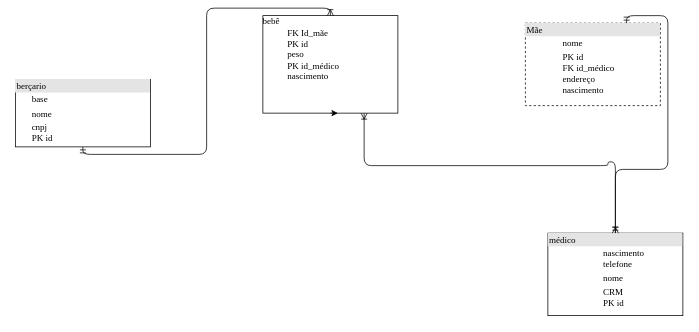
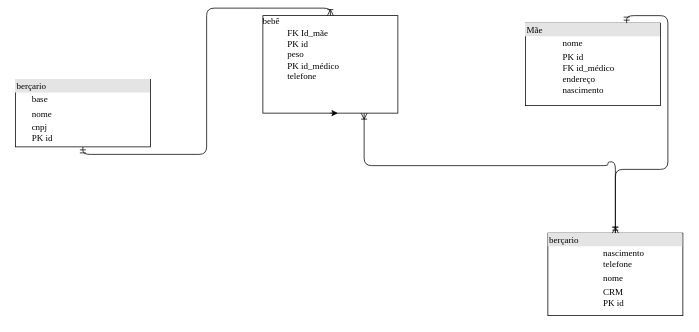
node "bebê FK Id_mãe PK id peso PK id_médico nascimento": label "bebê FK Id_mãe PK id peso PK id_médico nascimento" -> "bebê FK Id_mãe PK id peso PK id_médico telefone"
node "Mãe nome PK id FK id_médico endereço nascimento": style dashed -> solid
node "médico nascimento telefone nome CRM PK id": label "médico nascimento telefone nome CRM PK id" -> "berçario nascimento telefone nome CRM PK id"
